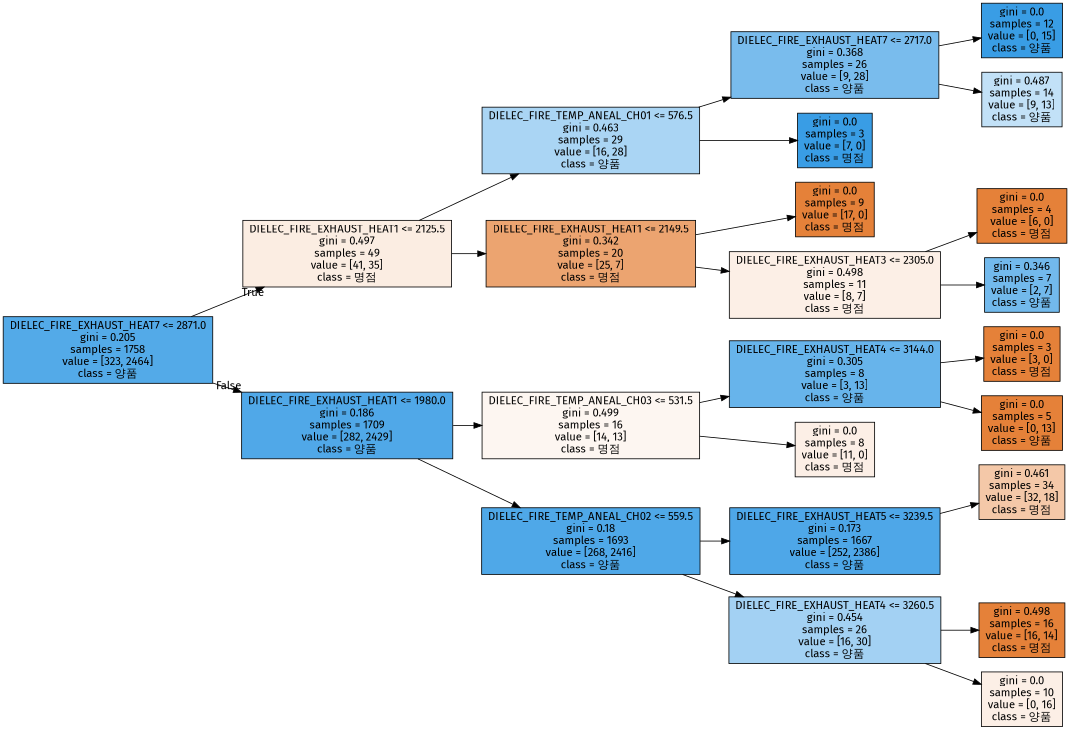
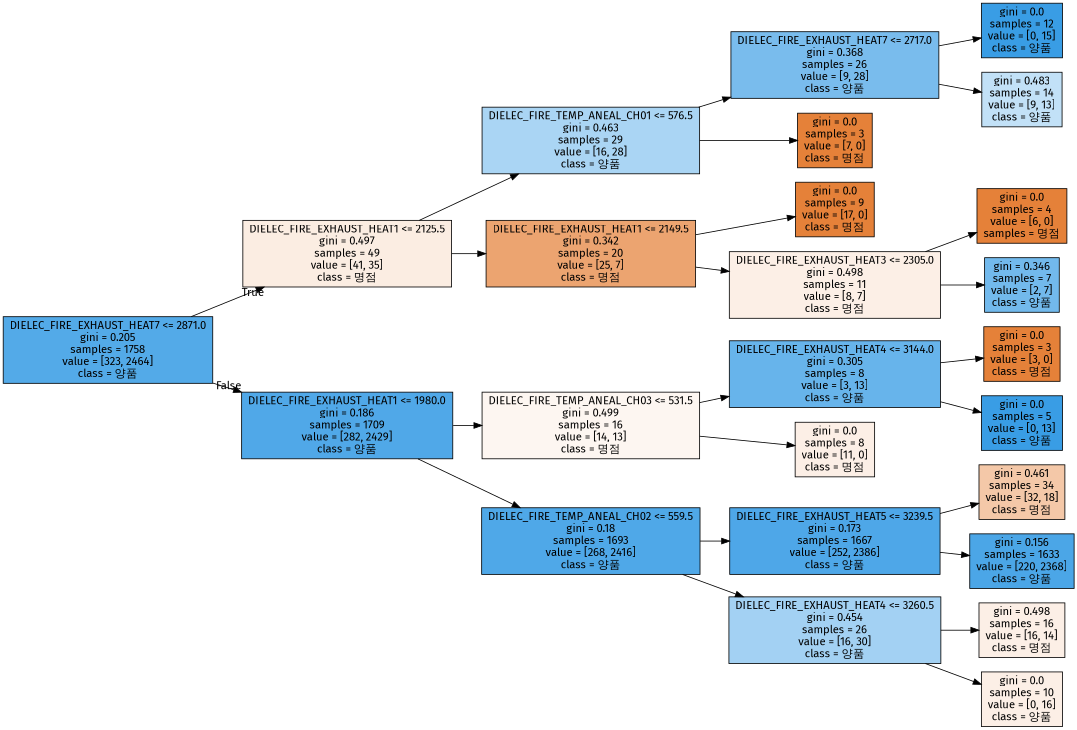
node "gini = 0.487 samples = 14 value = [9, 13] class = 양품": label "gini = 0.487 samples = 14 value = [9, 13] class = 양품" -> "gini = 0.483 samples = 14 value = [9, 13] class = 양품"
node "gini = 0.0 samples = 3 value = [7, 0] class = 명점": fillcolor #399de5 -> #e58139
node "gini = 0.0 samples = 4 value = [6, 0] class = 명점": label "gini = 0.0 samples = 4 value = [6, 0] class = 명점" -> "gini = 0.0 samples = 4 value = [6, 0] samples = 명점"
node "gini = 0.0 samples = 5 value = [0, 13] class = 양품": fillcolor #e58139 -> #399de5
node "gini = 0.156 samples = 1633 value = [220, 2368] class = 양품": added
node "gini = 0.498 samples = 16 value = [16, 14] class = 명점": fillcolor #e58139 -> #fcefe6
